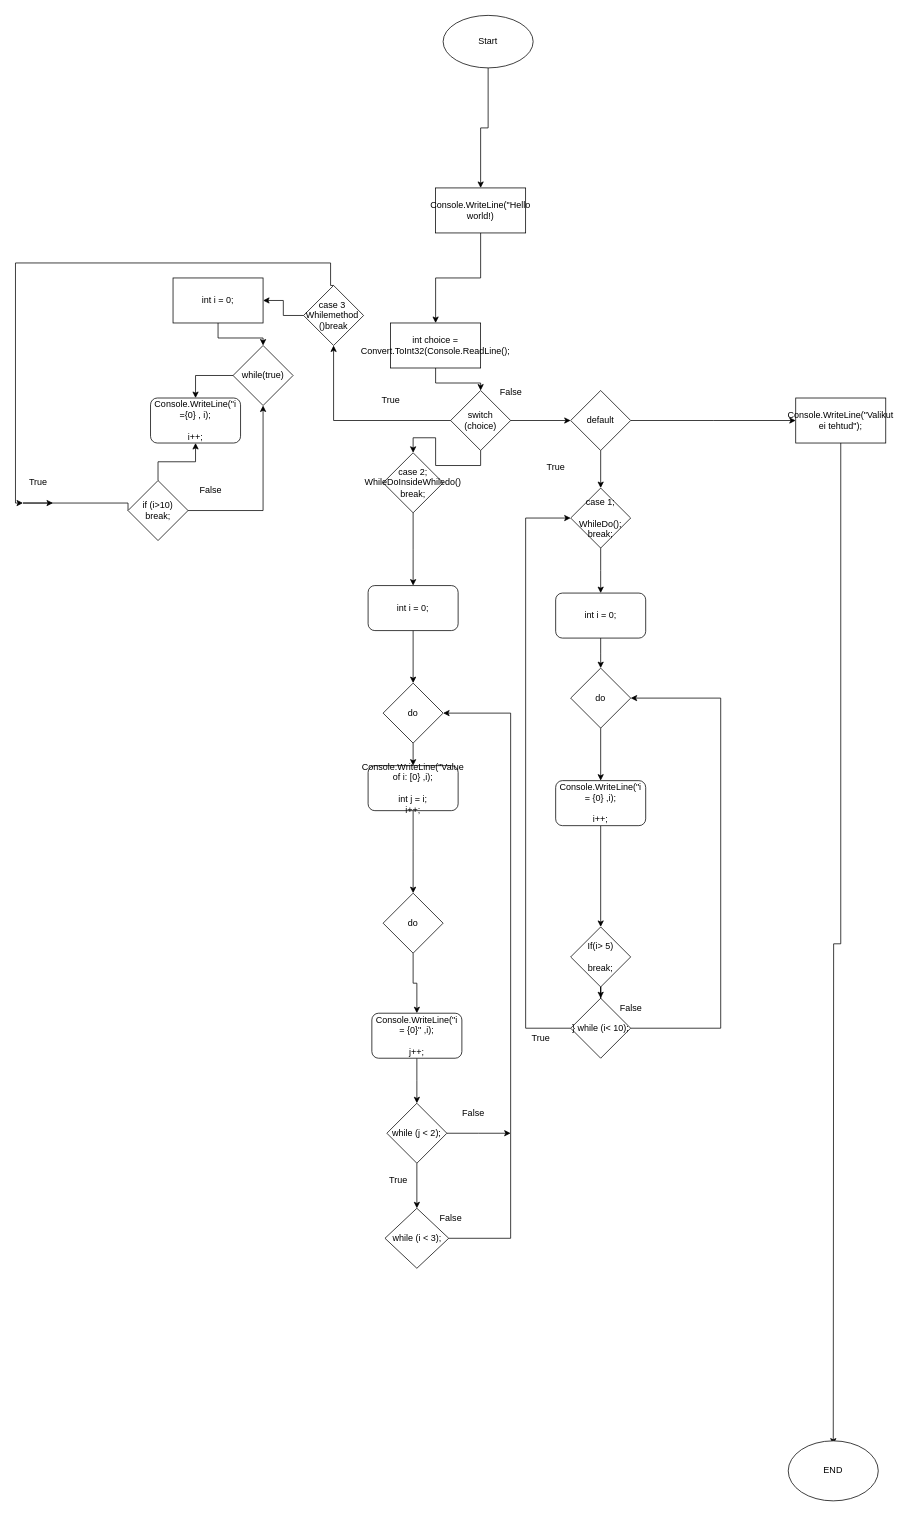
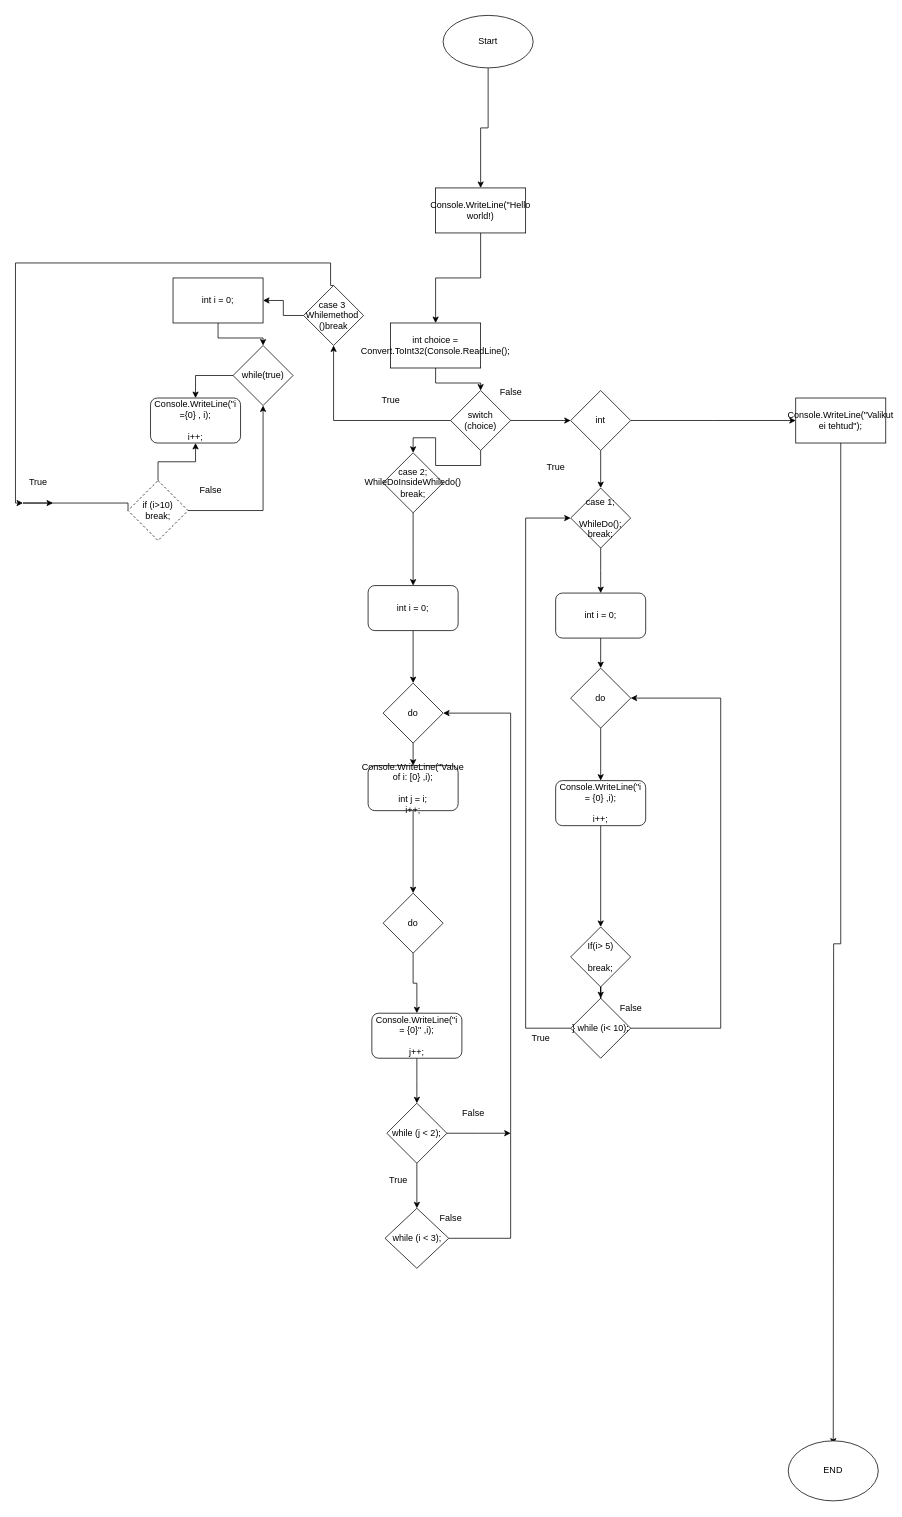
node "default": label "default" -> "int"
node "if (i>10) break;": style solid -> dashed
